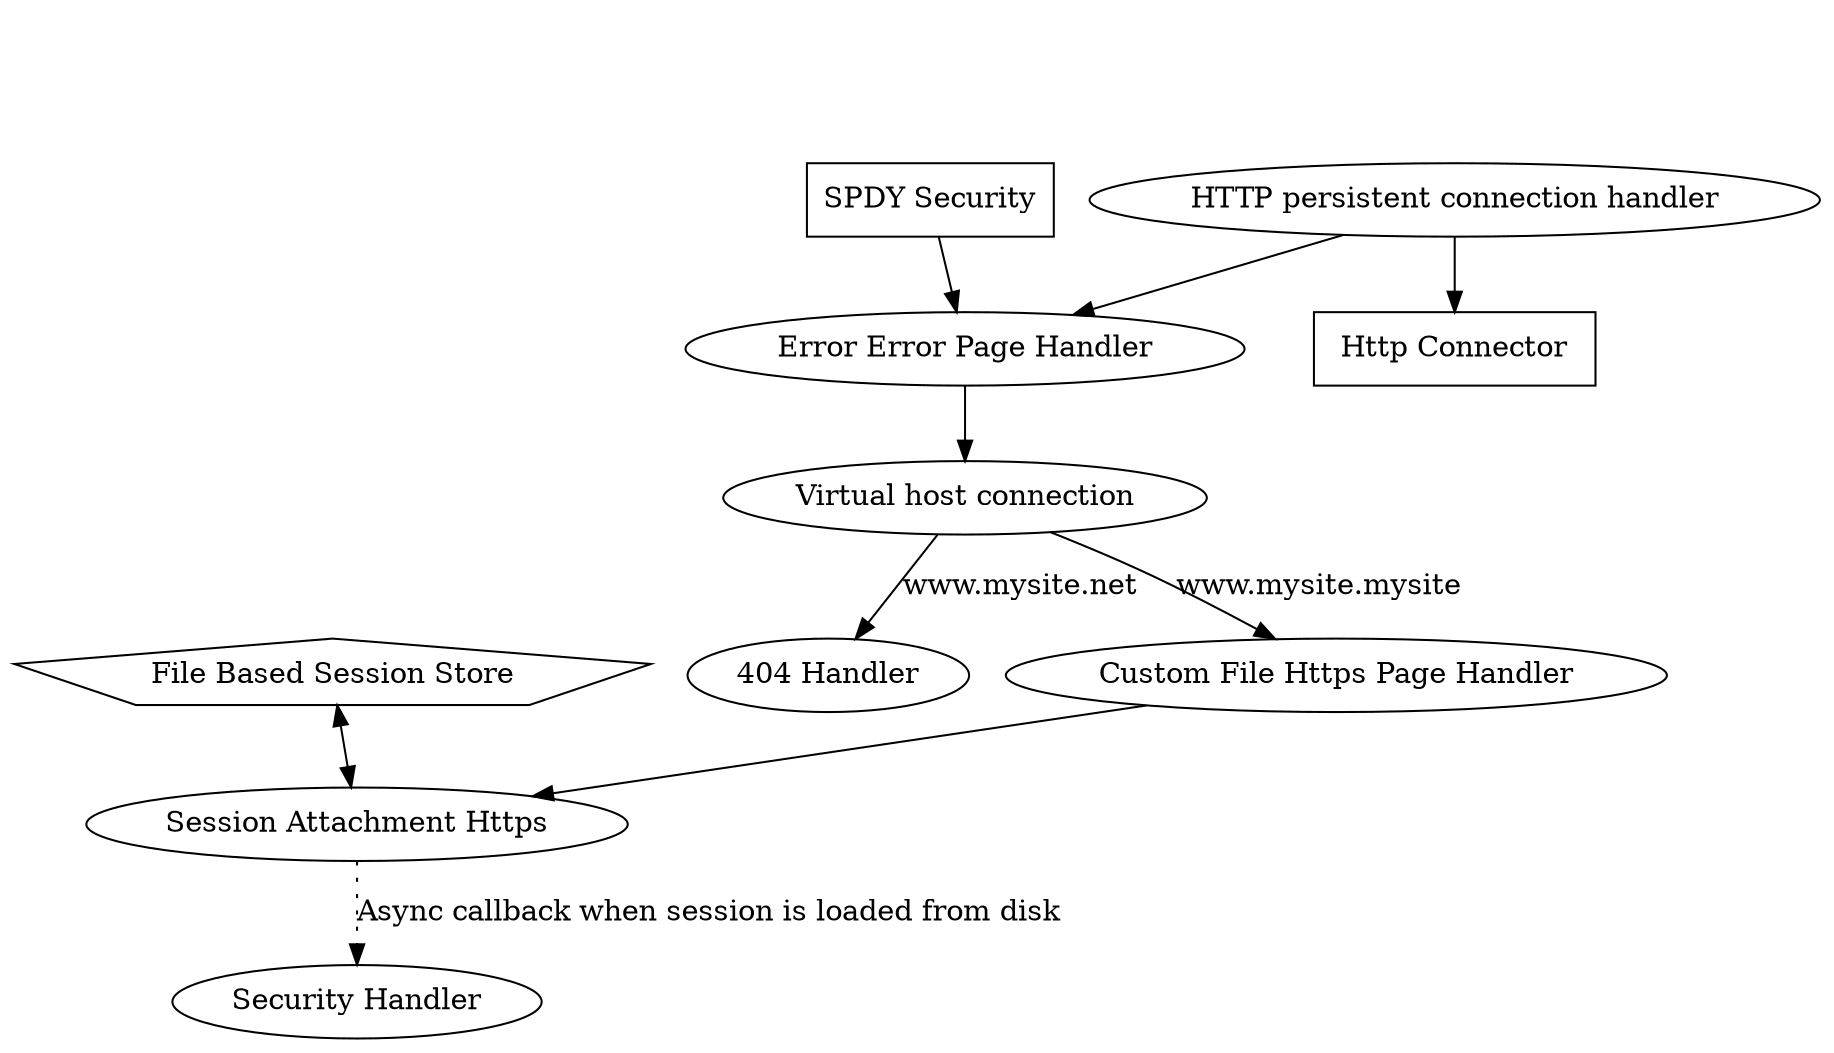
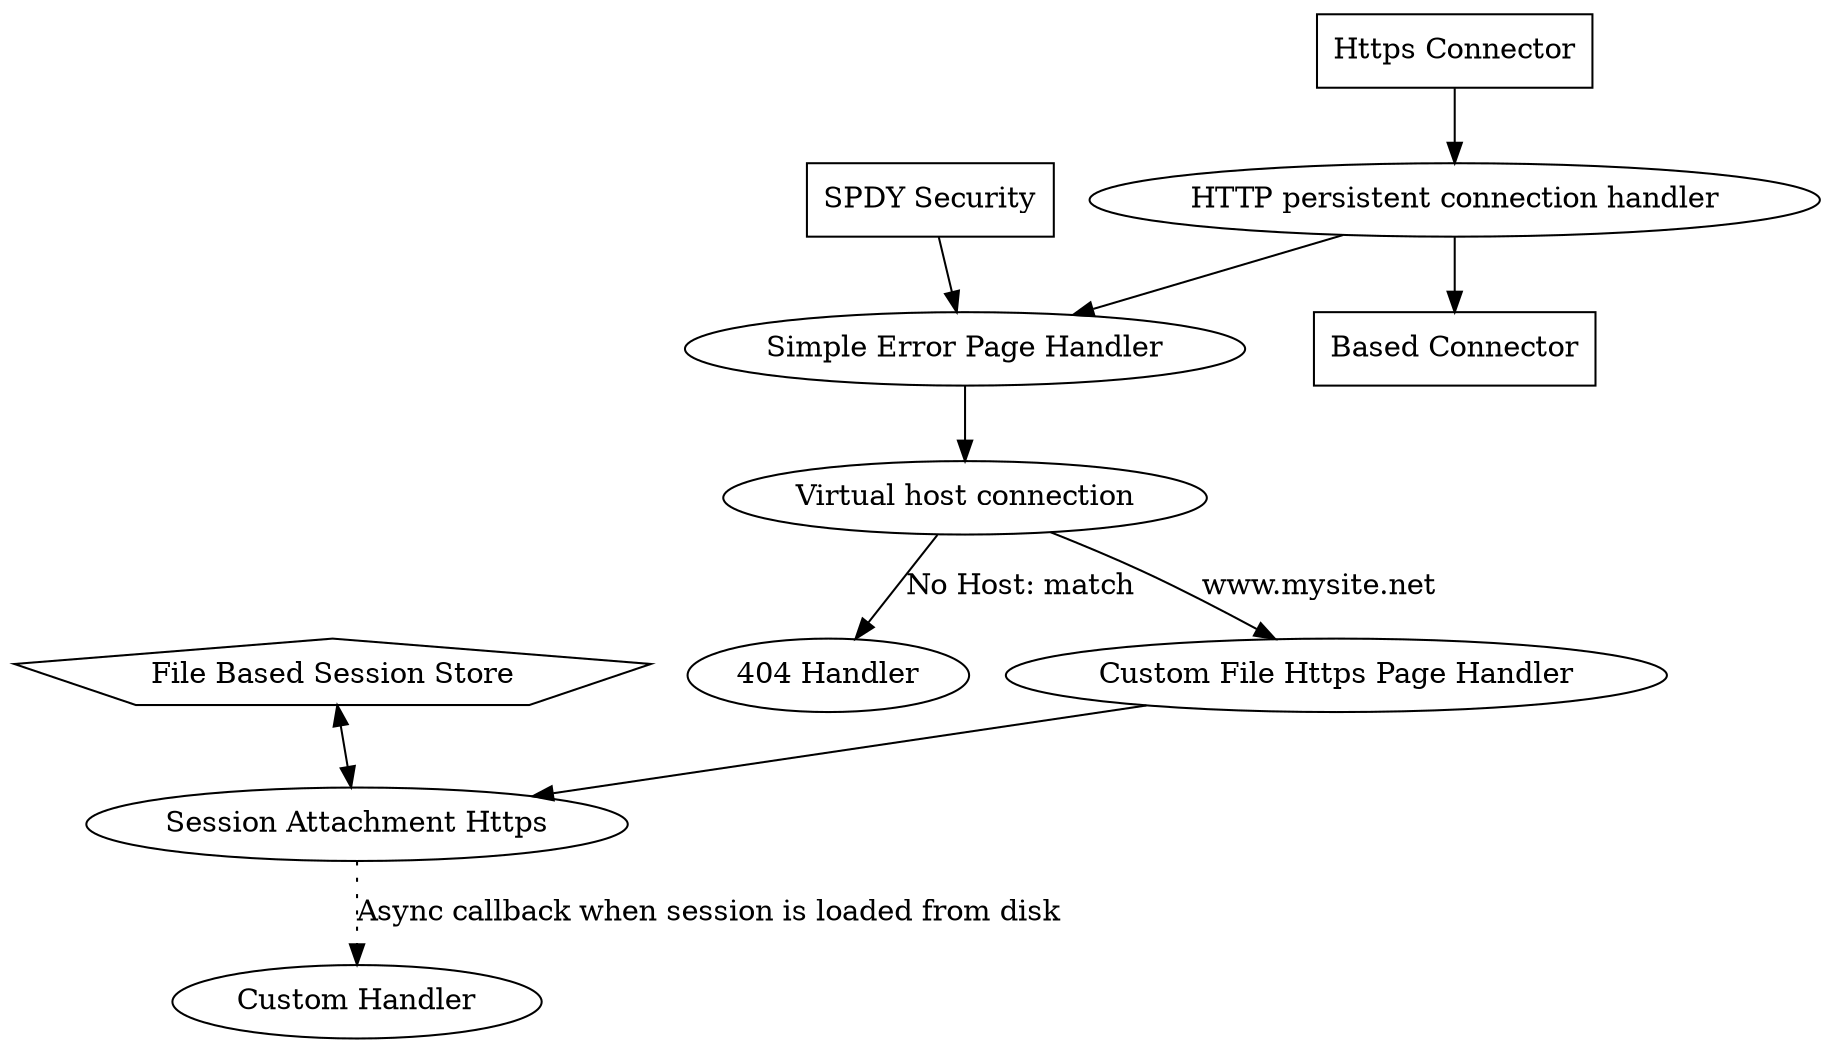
node "Https Connector": added
node "Error Error Page Handler": label "Error Error Page Handler" -> "Simple Error Page Handler"
node "Http Connector": label "Http Connector" -> "Based Connector"
edge "Virtual host connection" -> "404 Handler": label "www.mysite.net" -> "No Host: match"
edge "Virtual host connection" -> "Custom File Https Page Handler": label "www.mysite.mysite" -> "www.mysite.net"
node "Security Handler": label "Security Handler" -> "Custom Handler"
